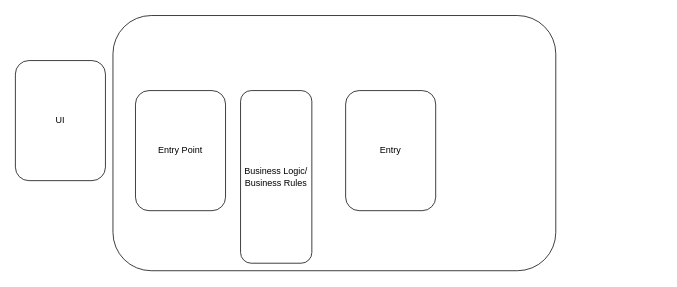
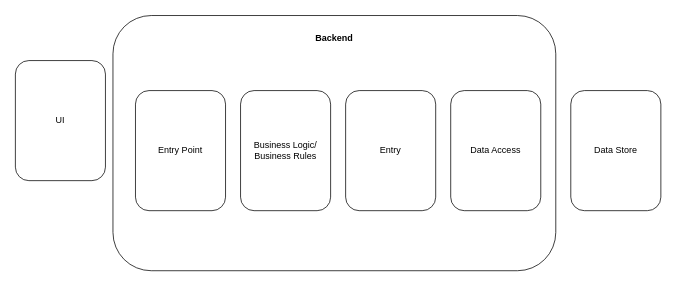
node "Backend": added
node "Data Access": added
node "Data Store": added
node "Business Logic/ Business Rules": size 71x173 -> 90x120
